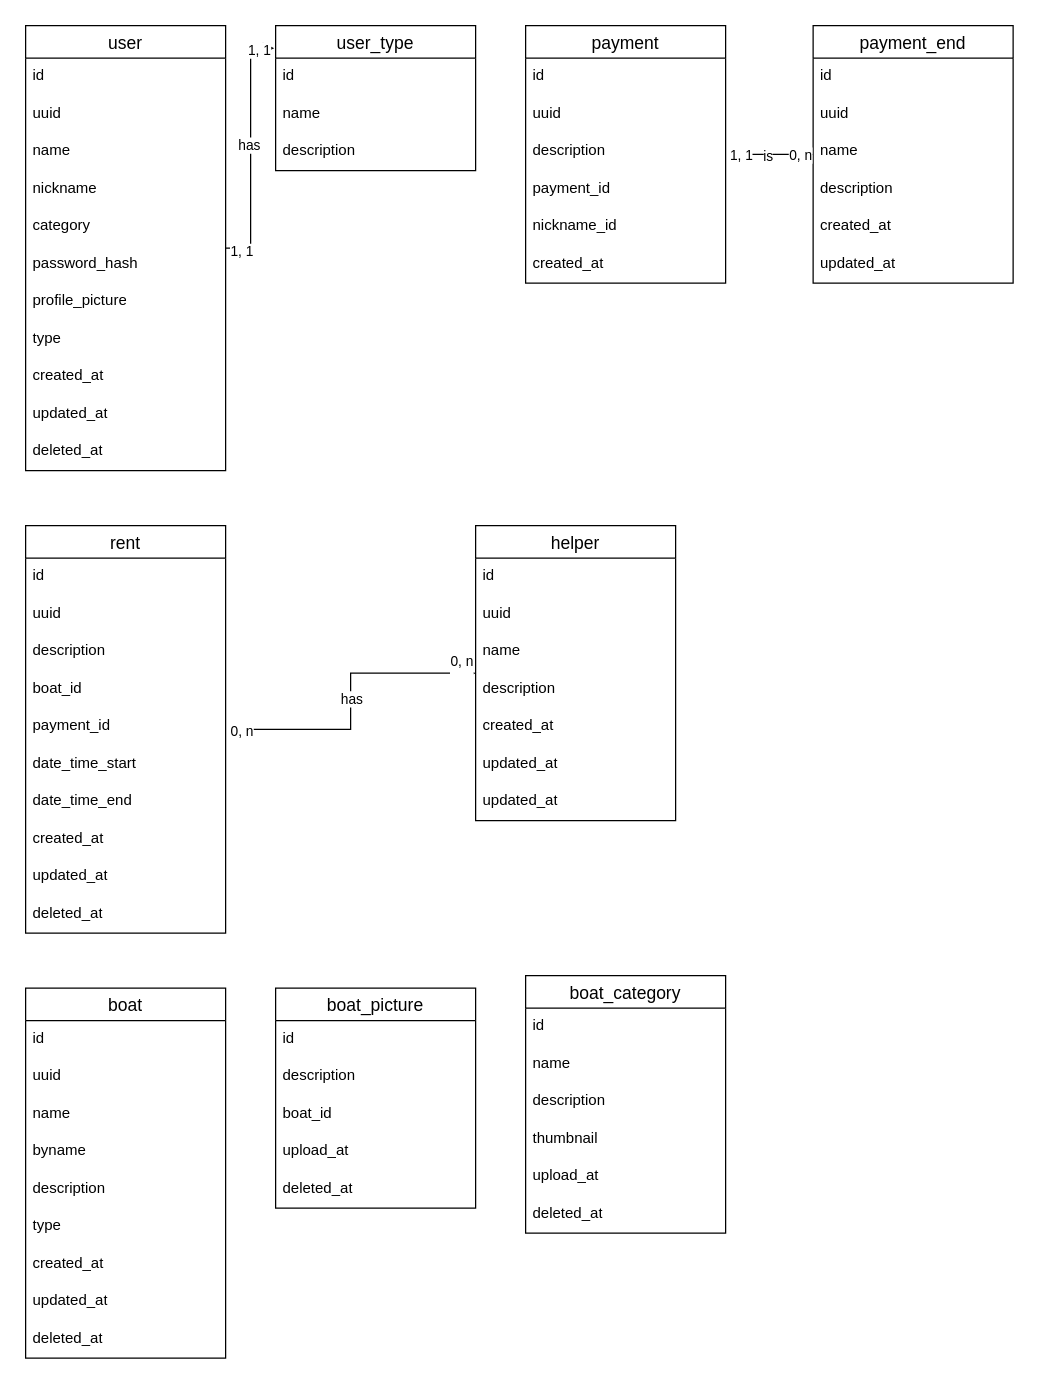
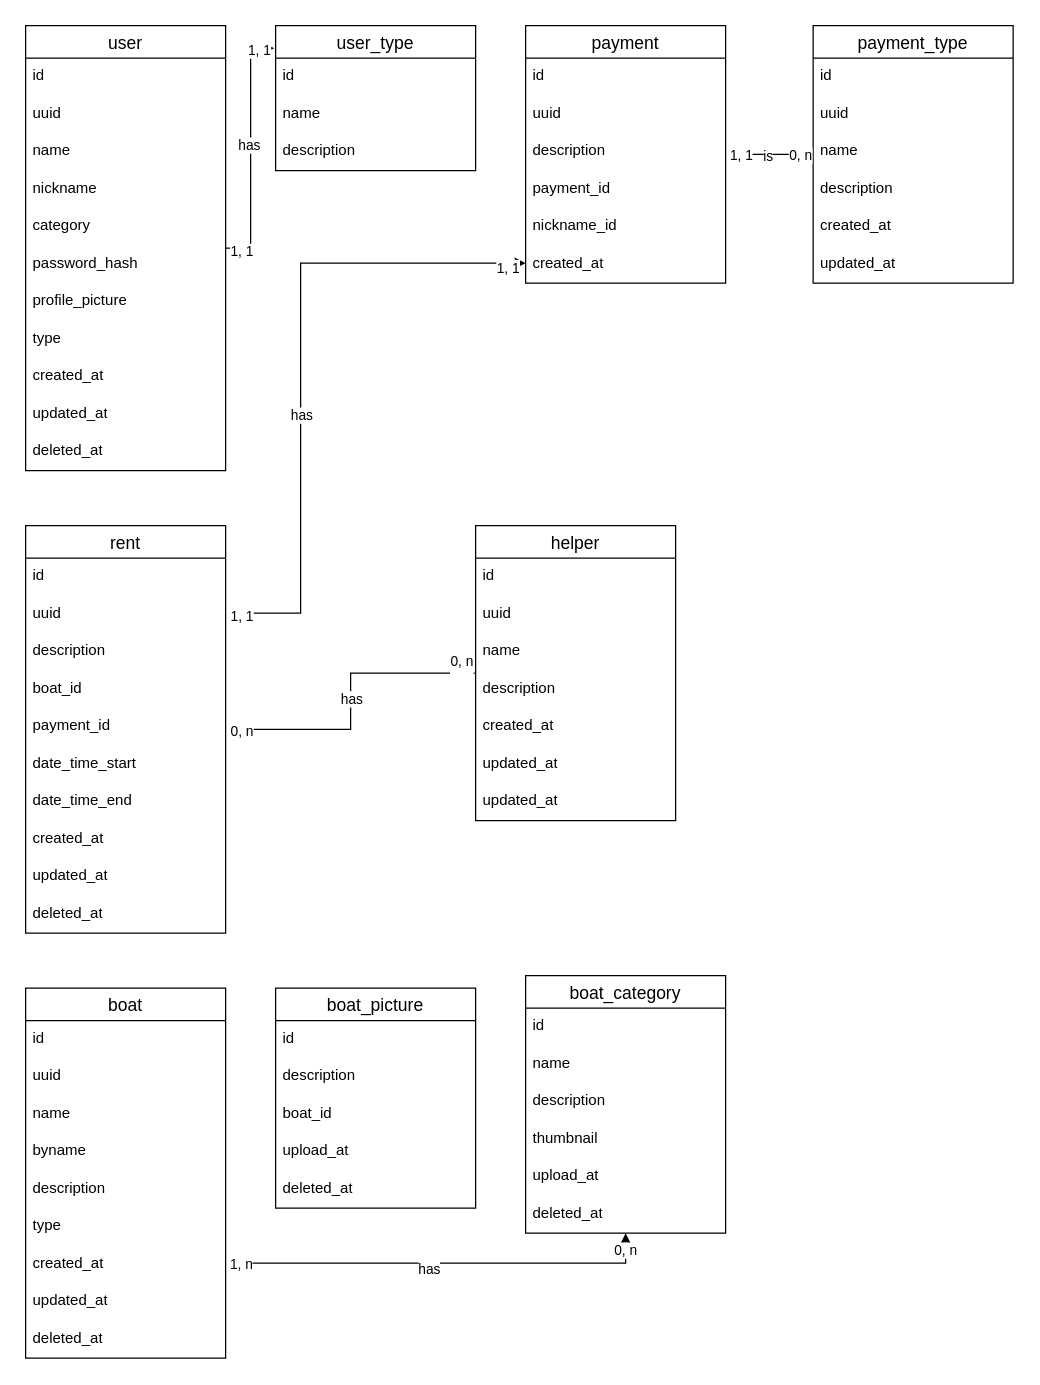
node "payment_end": label "payment_end" -> "payment_type"
edge "rent" -> "payment": added, labels "1, 1", "has", "1, 1"
edge "boat" -> "boat_category": added, labels "1, n", "has", "0, n"
